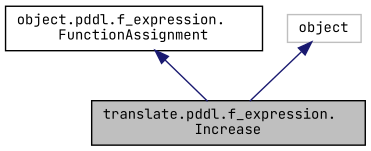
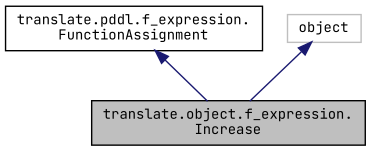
node "object.pddl.f_expression. FunctionAssignment": label "object.pddl.f_expression. FunctionAssignment" -> "translate.pddl.f_expression. FunctionAssignment"
node "translate.pddl.f_expression. Increase": label "translate.pddl.f_expression. Increase" -> "translate.object.f_expression. Increase"
